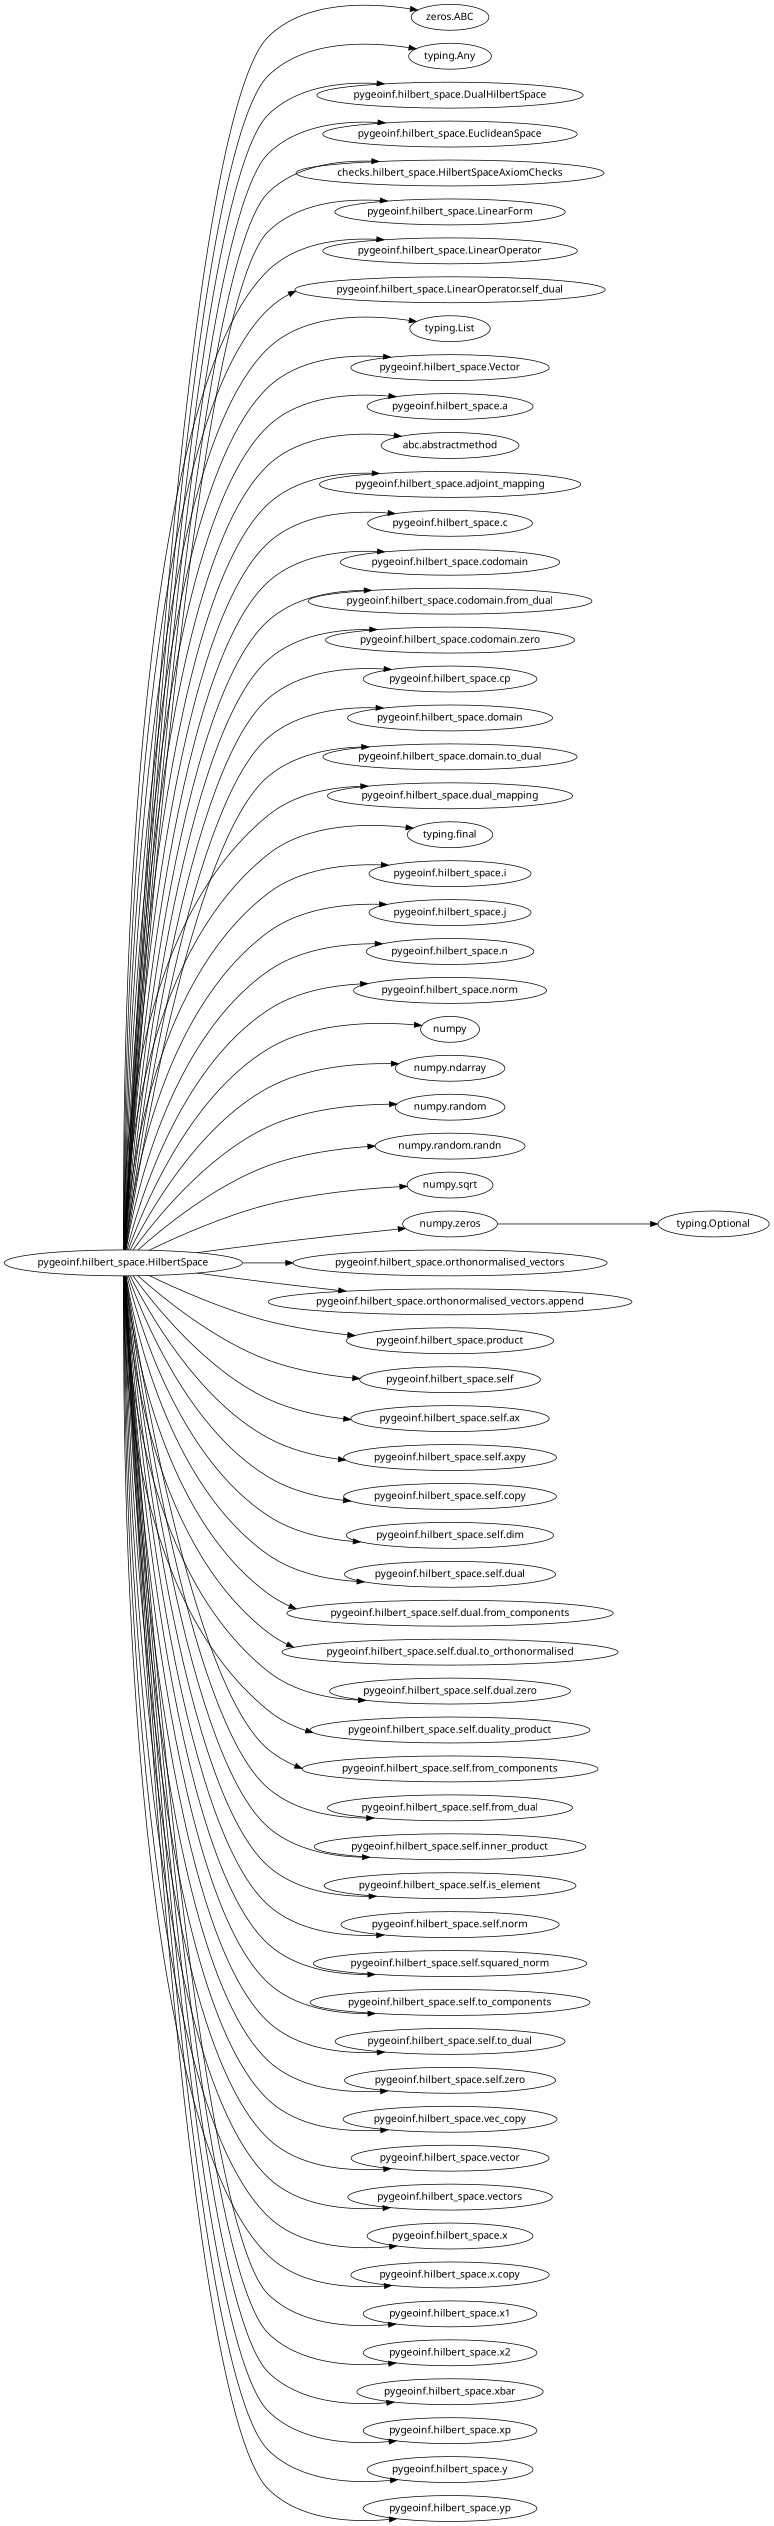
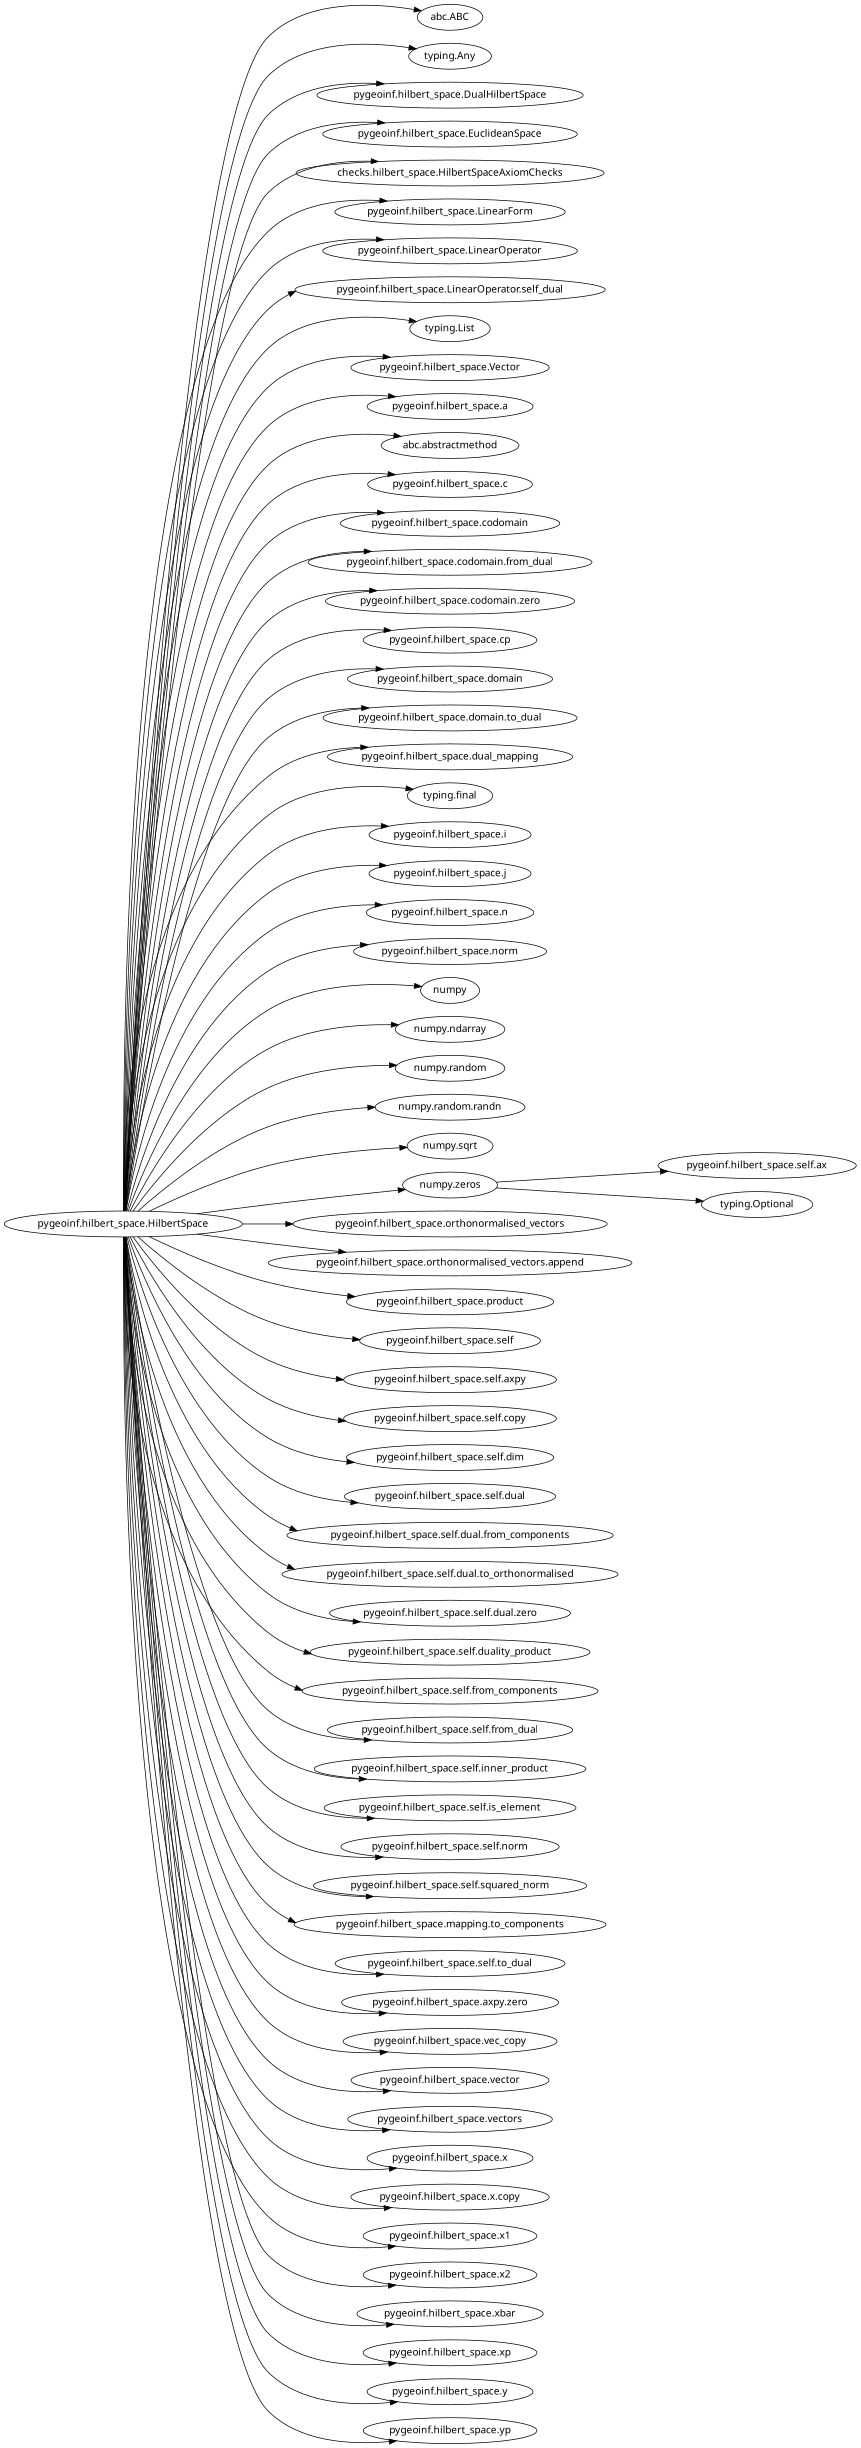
node "zeros.ABC": label "zeros.ABC" -> "abc.ABC"
node "pygeoinf.hilbert_space.adjoint_mapping": removed
edge "pygeoinf.hilbert_space.HilbertSpace" -> "pygeoinf.hilbert_space.self.ax": now "numpy.zeros" -> "pygeoinf.hilbert_space.self.ax"
node "pygeoinf.hilbert_space.self.to_components": label "pygeoinf.hilbert_space.self.to_components" -> "pygeoinf.hilbert_space.mapping.to_components"
node "pygeoinf.hilbert_space.self.zero": label "pygeoinf.hilbert_space.self.zero" -> "pygeoinf.hilbert_space.axpy.zero"
